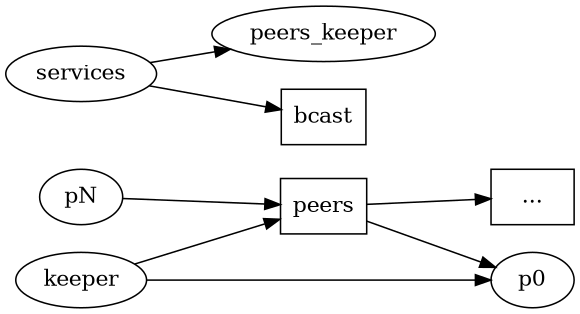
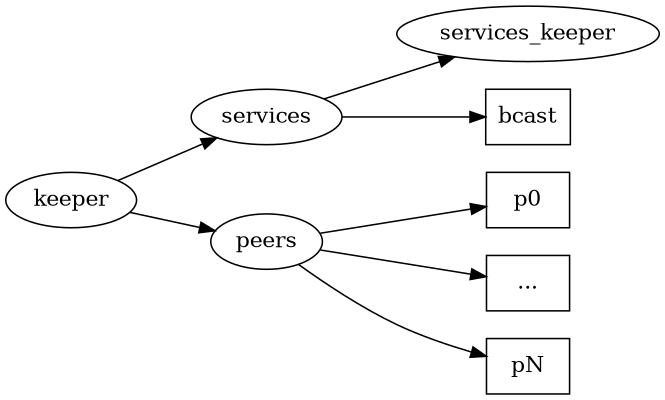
node "peers_keeper": label "peers_keeper" -> "services_keeper"
node "pN": shape ellipse -> box
edge "pN" -> "peers": reversed
node "peers": shape box -> ellipse
edge "keeper" -> "p0": now "keeper" -> "services"
node "p0": shape ellipse -> box
